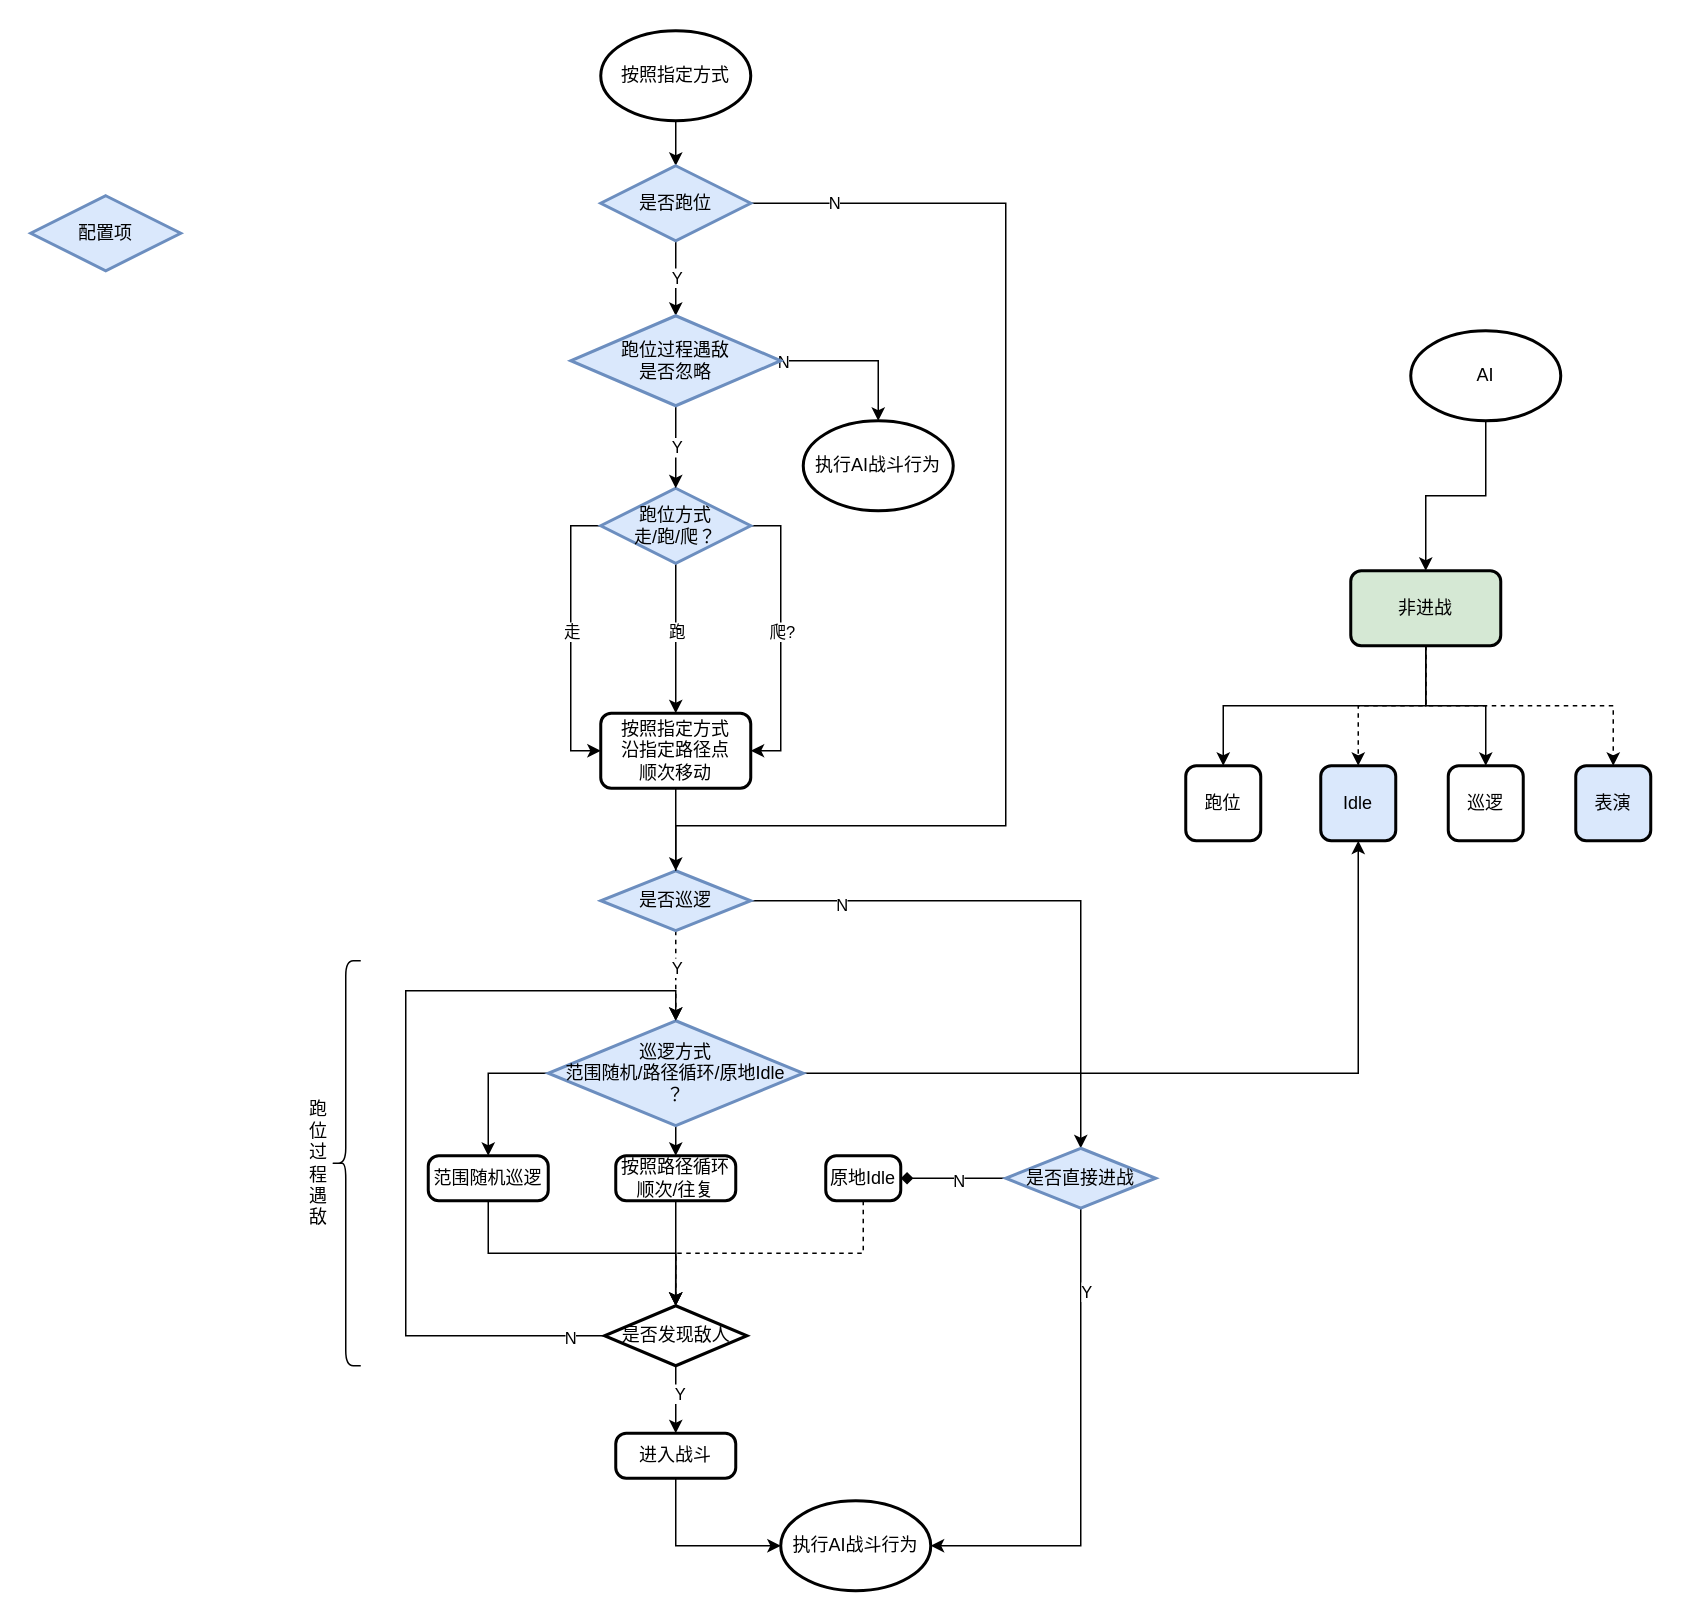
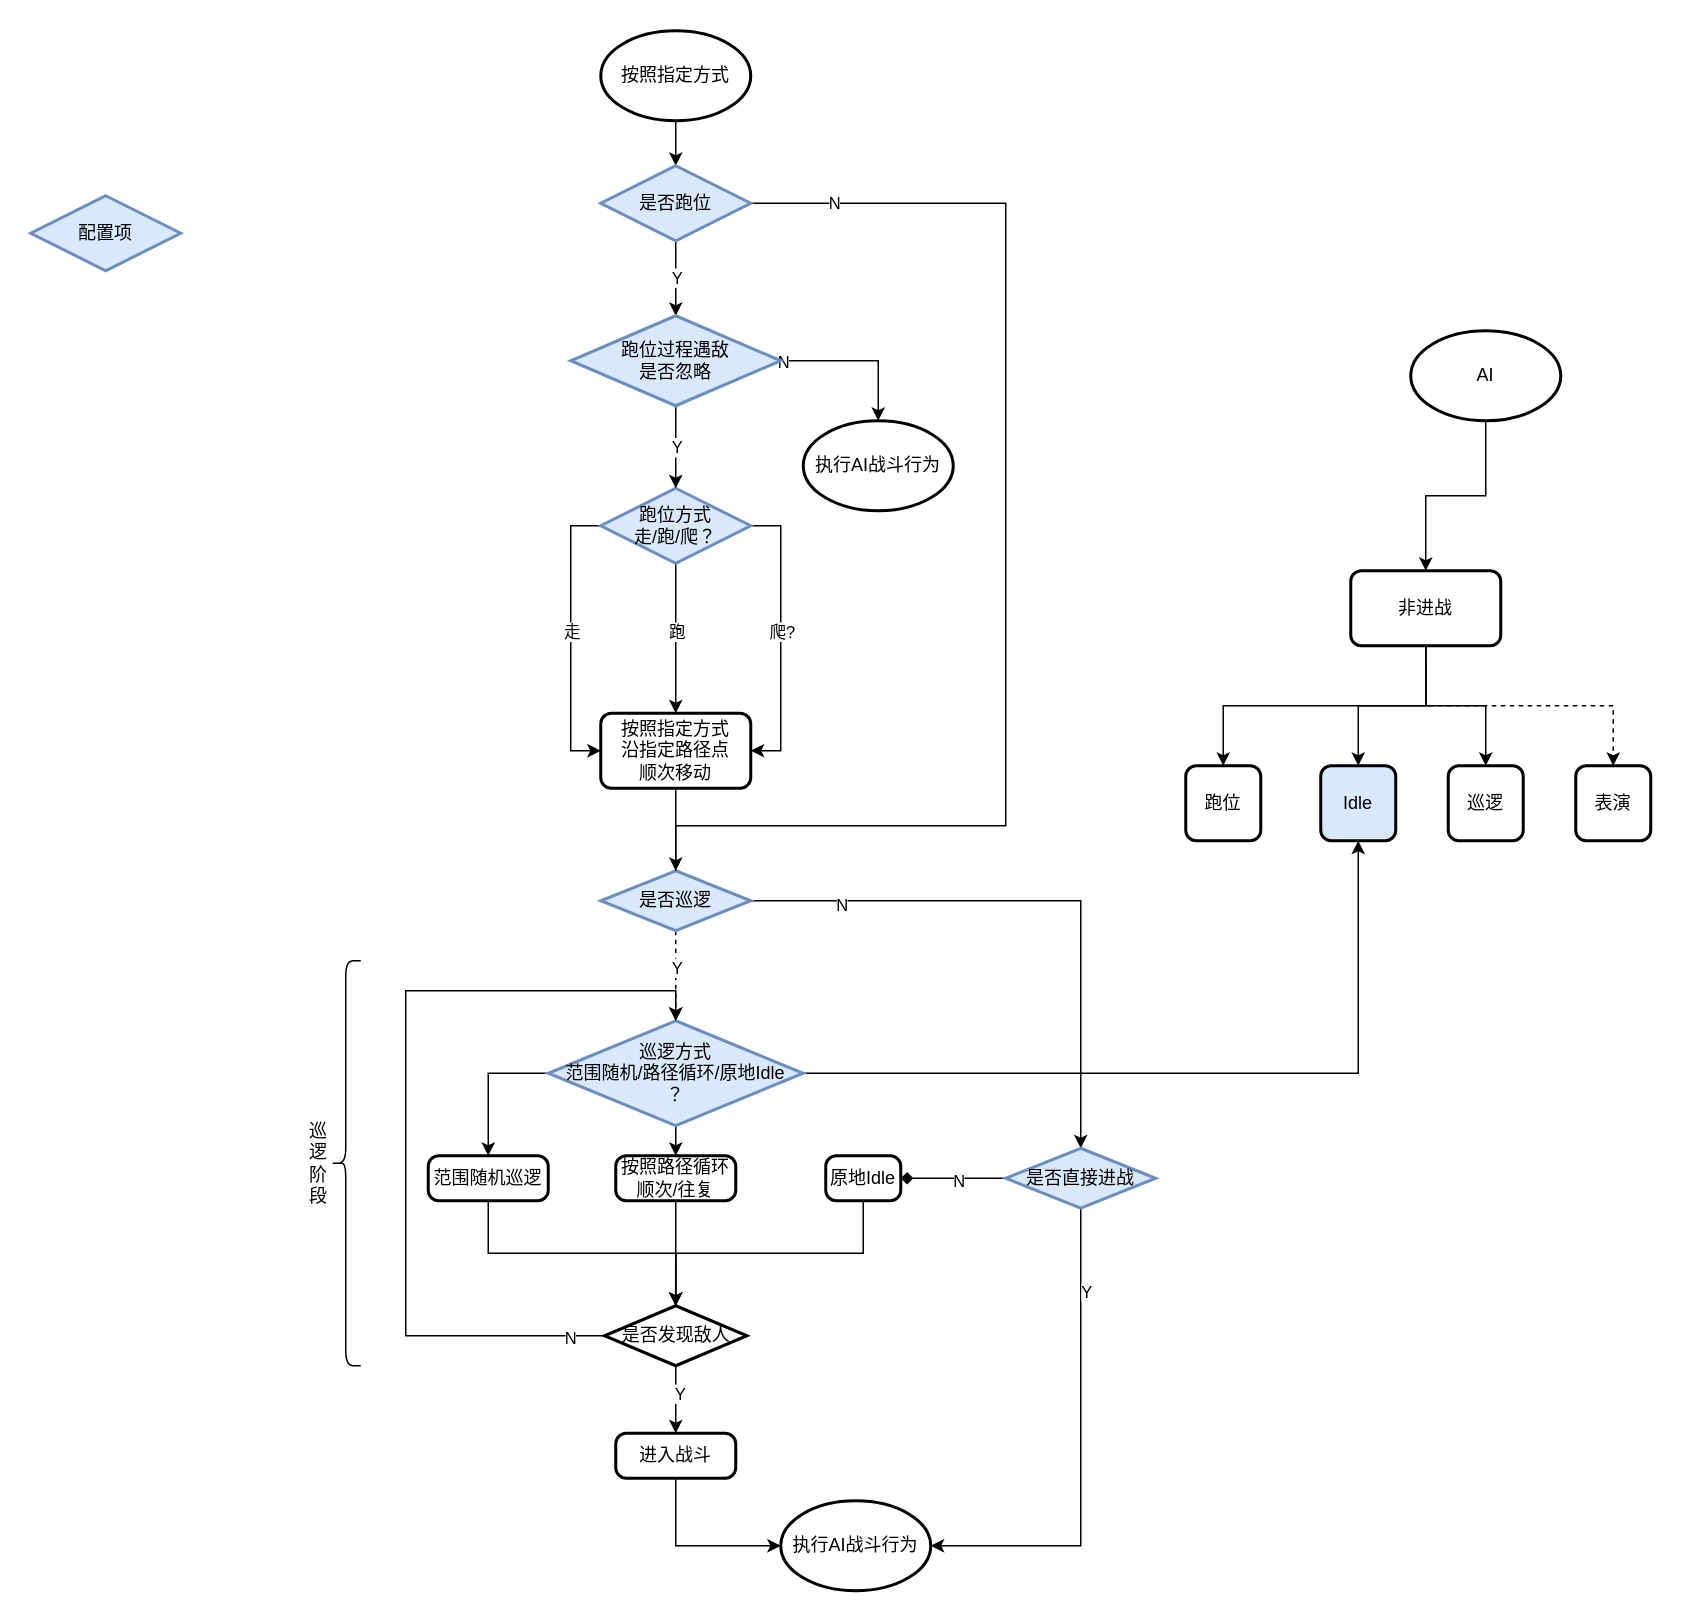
node "非进战": fillcolor #d5e8d4 -> #ffffff
edge "非进战" -> "Idle": style dashed -> solid
node "表演": fillcolor #dae8fc -> #ffffff
node "跑位过程遇敌": label "跑位过程遇敌" -> "巡逻阶段"
edge "原地Idle" -> "是否发现敌人": style dashed -> solid
